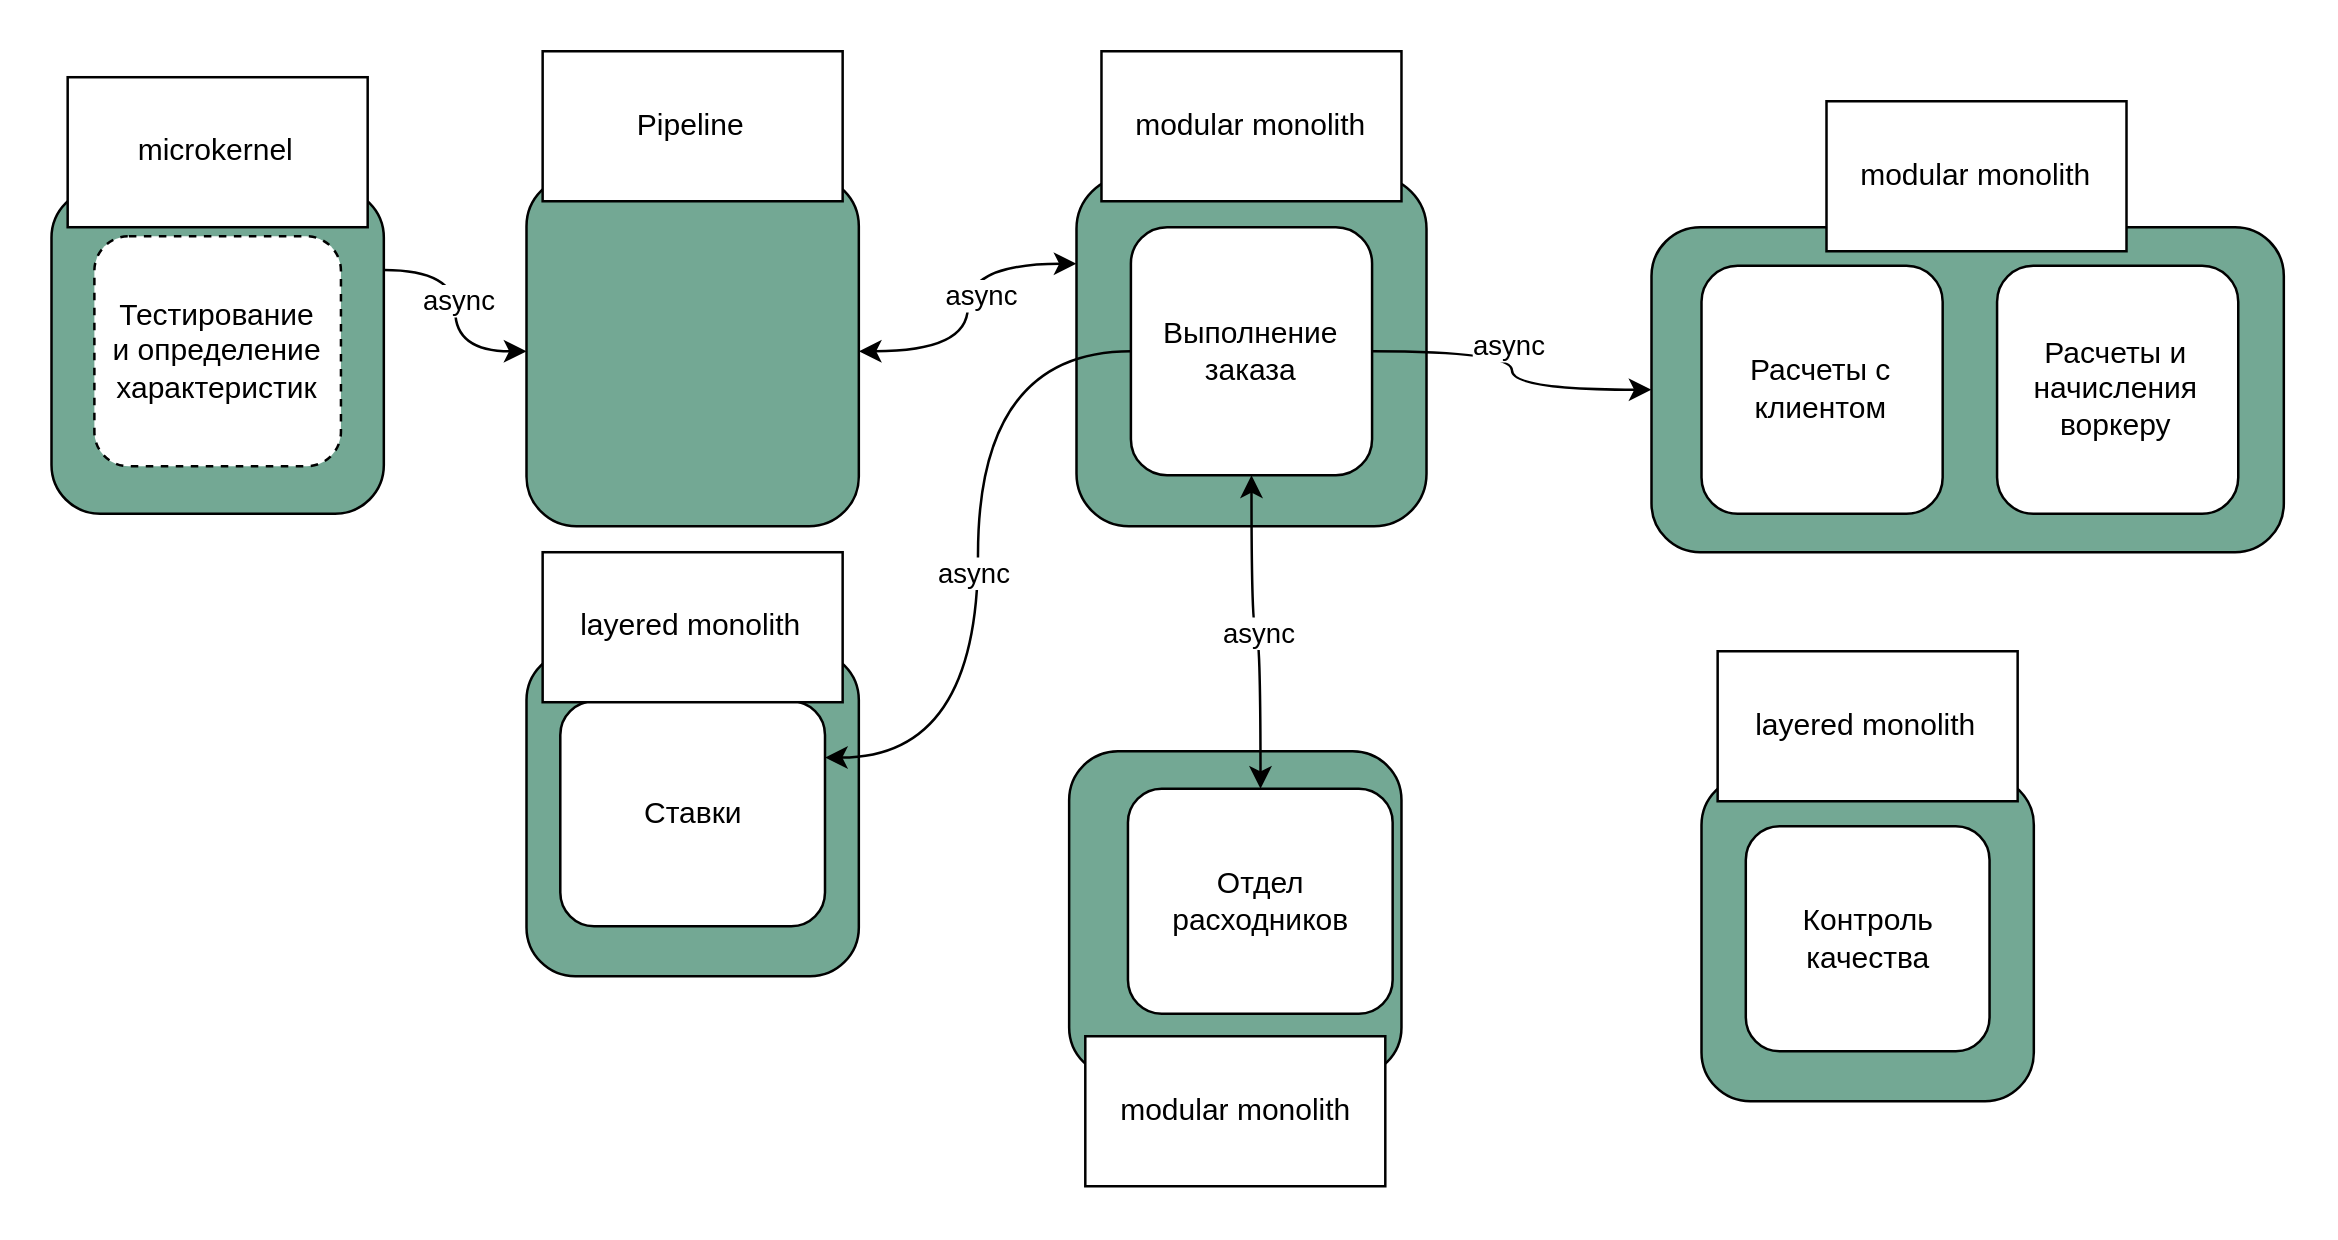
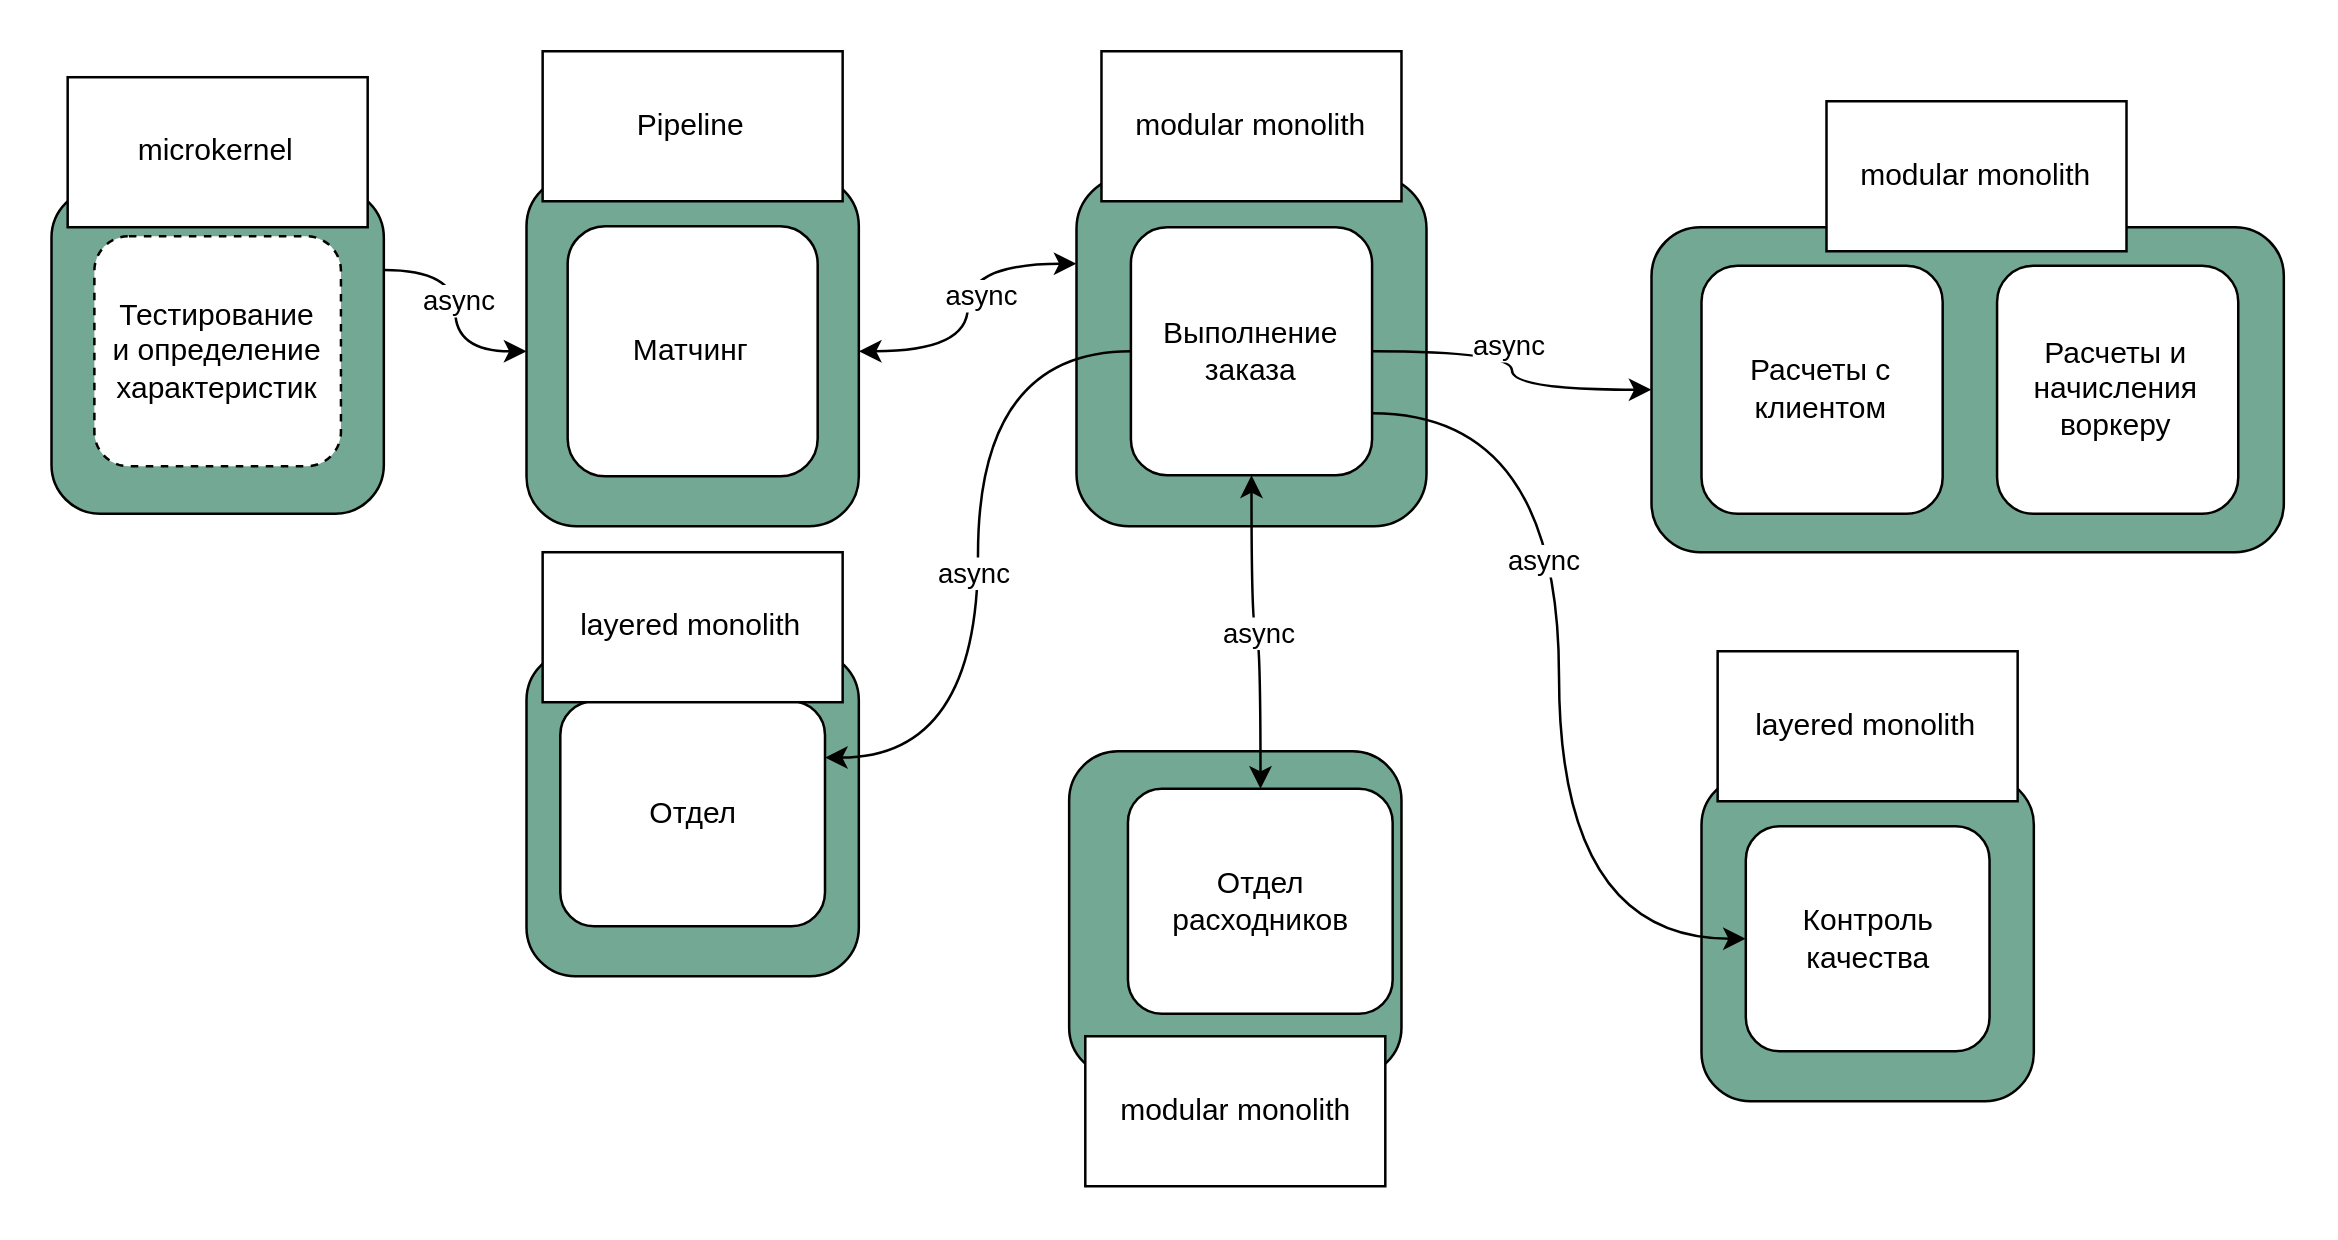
node "Матчинг": added
edge "Выполнение заказа" -> "Контроль качества": added, label "async"
node "Ставки": label "Ставки" -> "Отдел"
